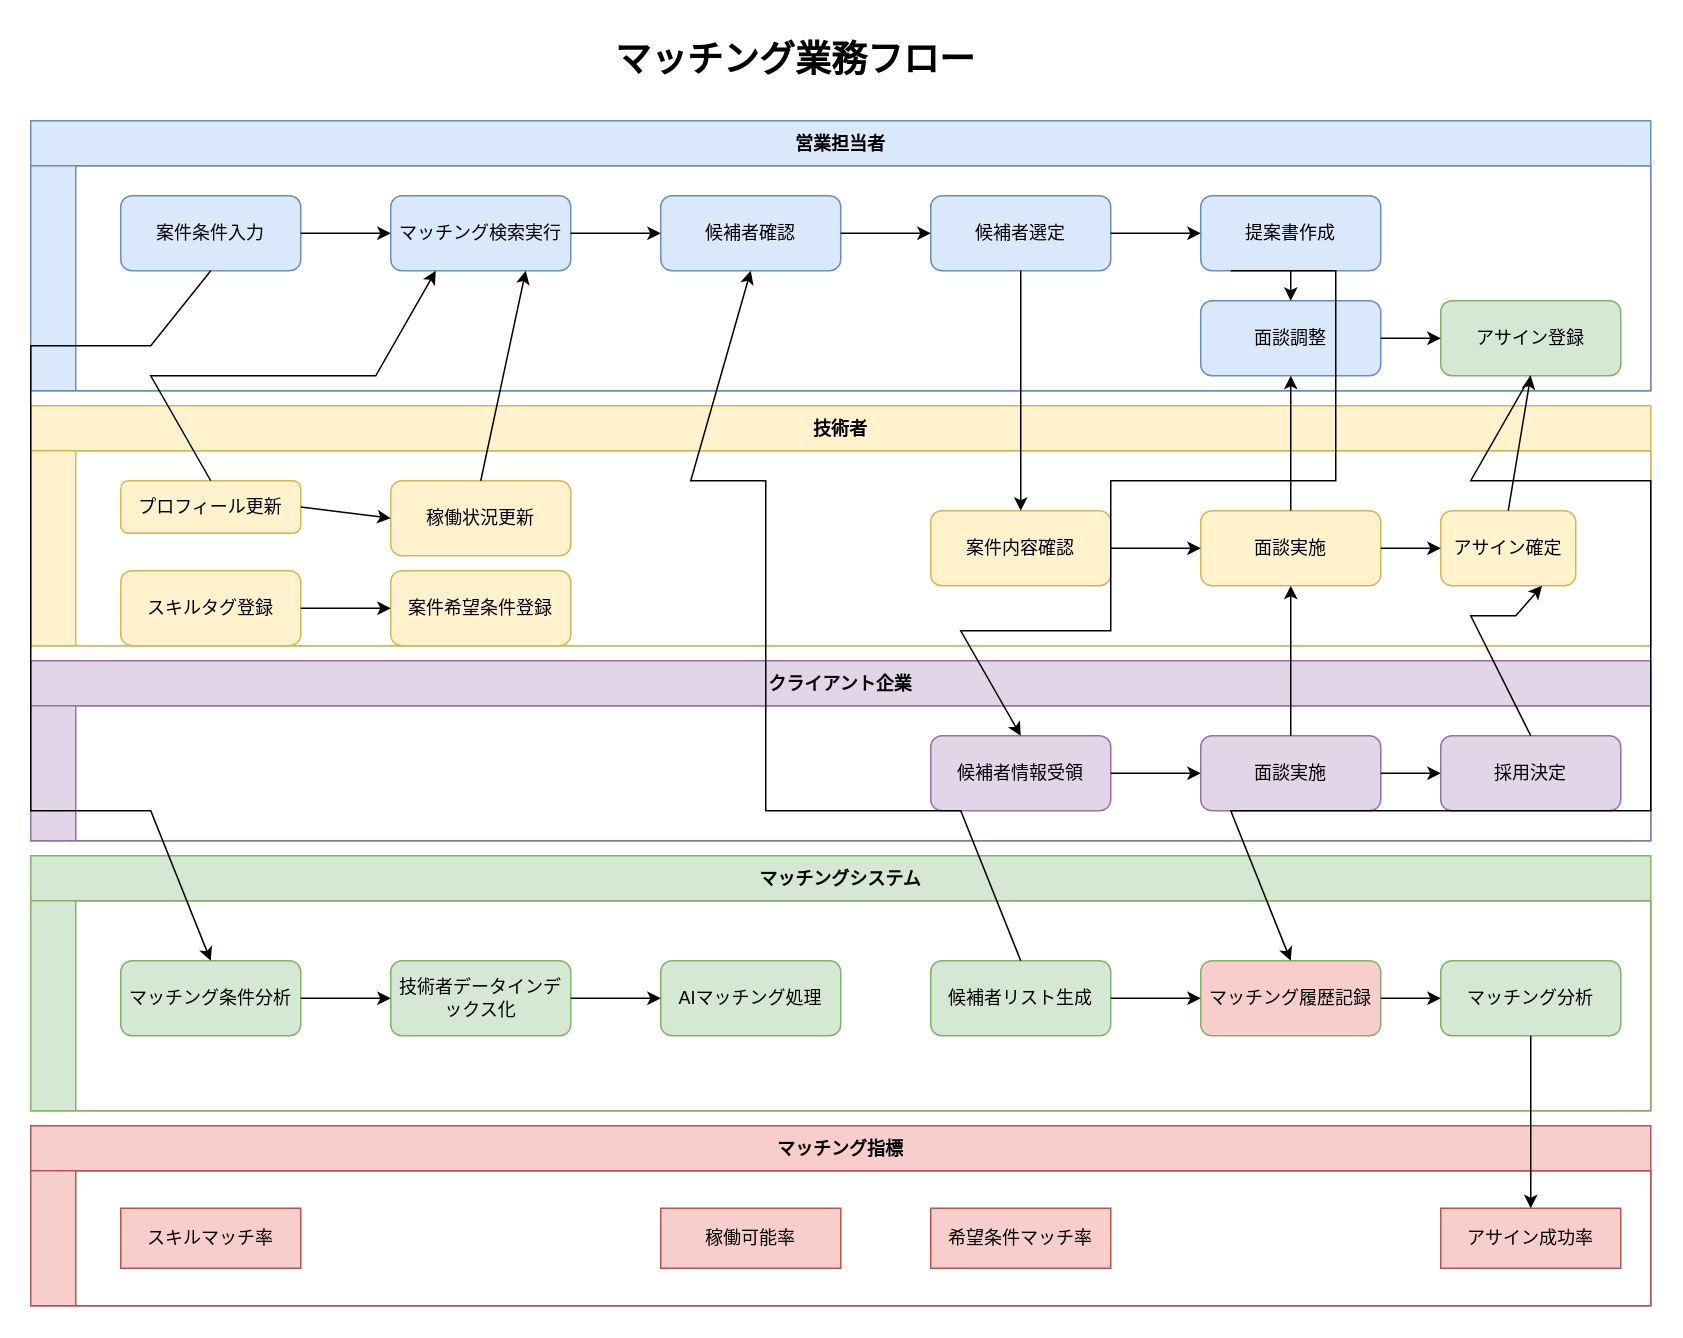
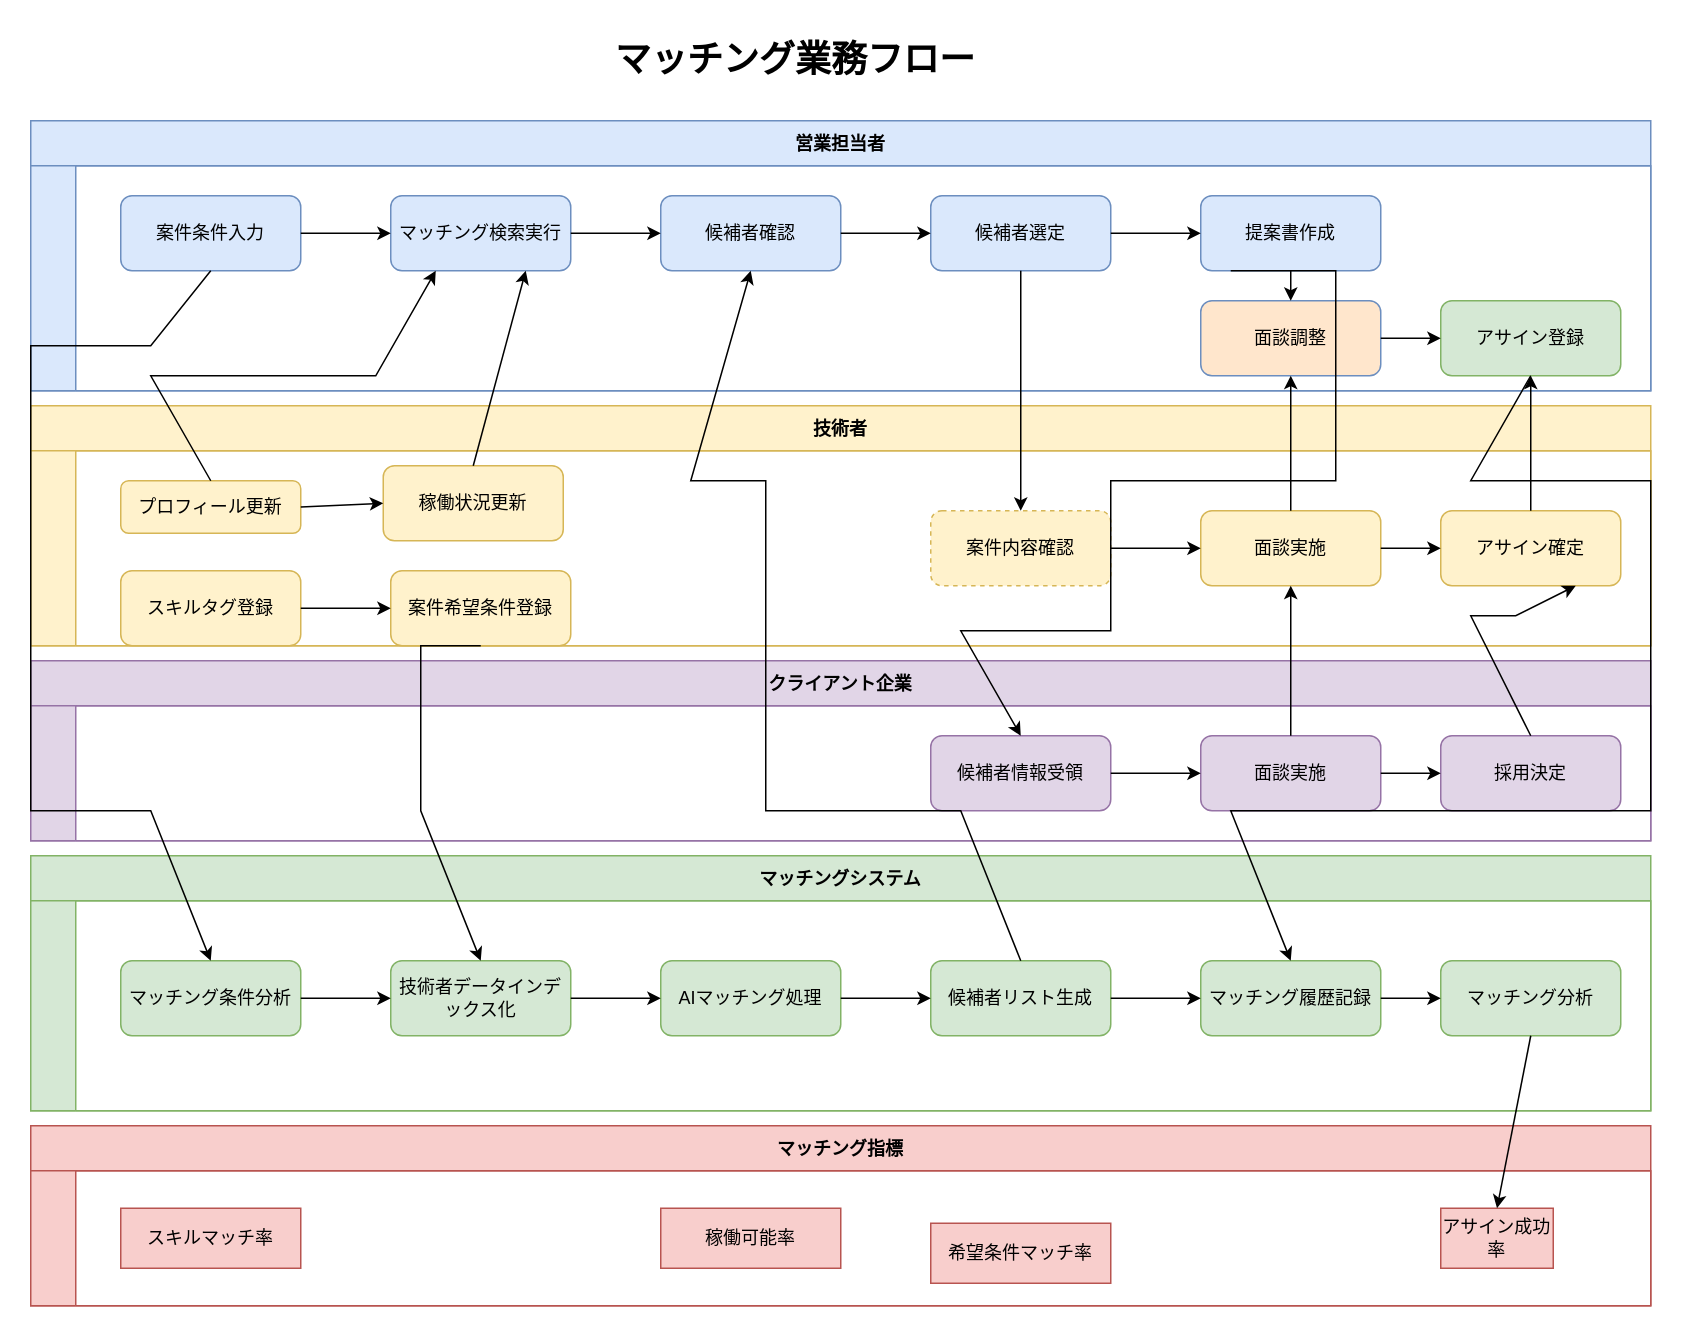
node "面談調整": fillcolor #dae8fc -> #ffe6cc
node "稼働状況更新": moved (481, 518) -> (473, 503)
node "案件内容確認": style solid -> dashed
node "アサイン確定": size 135x75 -> 180x75
edge "案件希望条件登録" -> "技術者データインデックス化": added
edge "AIマッチング処理" -> "候補者リスト生成": added
node "マッチング履歴記録": fillcolor #f8cecc -> #d5e8d4
node "希望条件マッチ率": moved (1021, 1238) -> (1021, 1253)
node "アサイン成功率": size 180x60 -> 113x60
